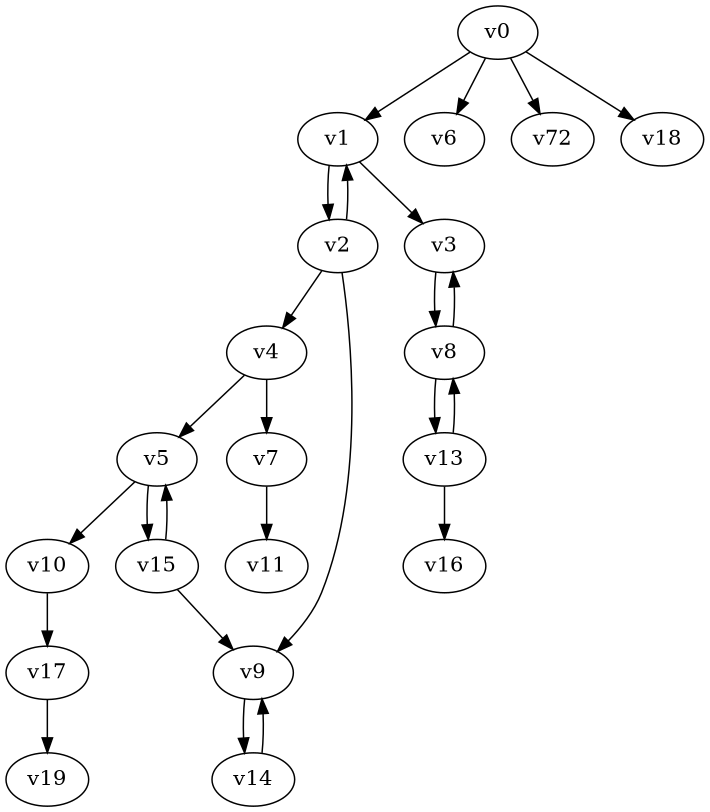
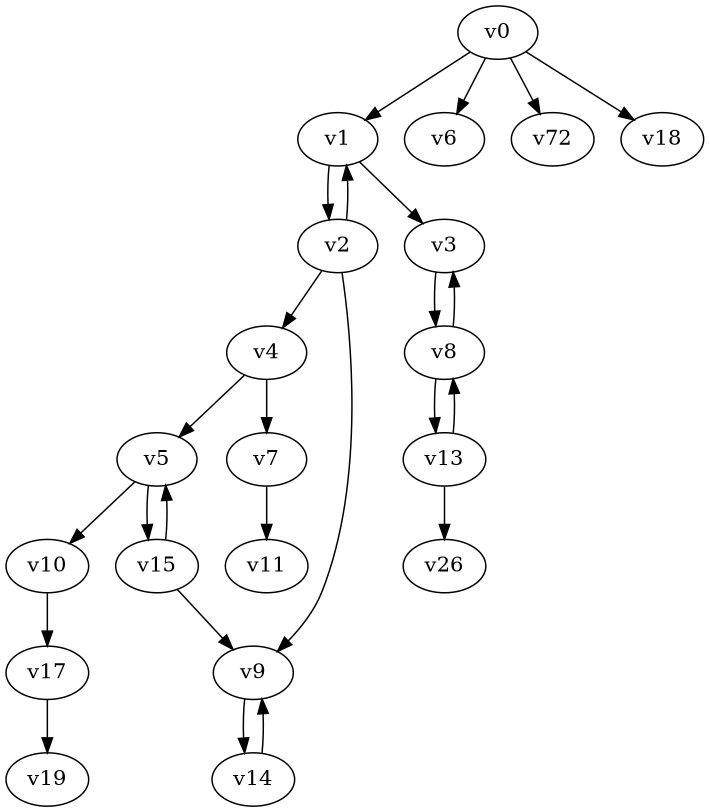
node "v16": label "v16" -> "v26"
